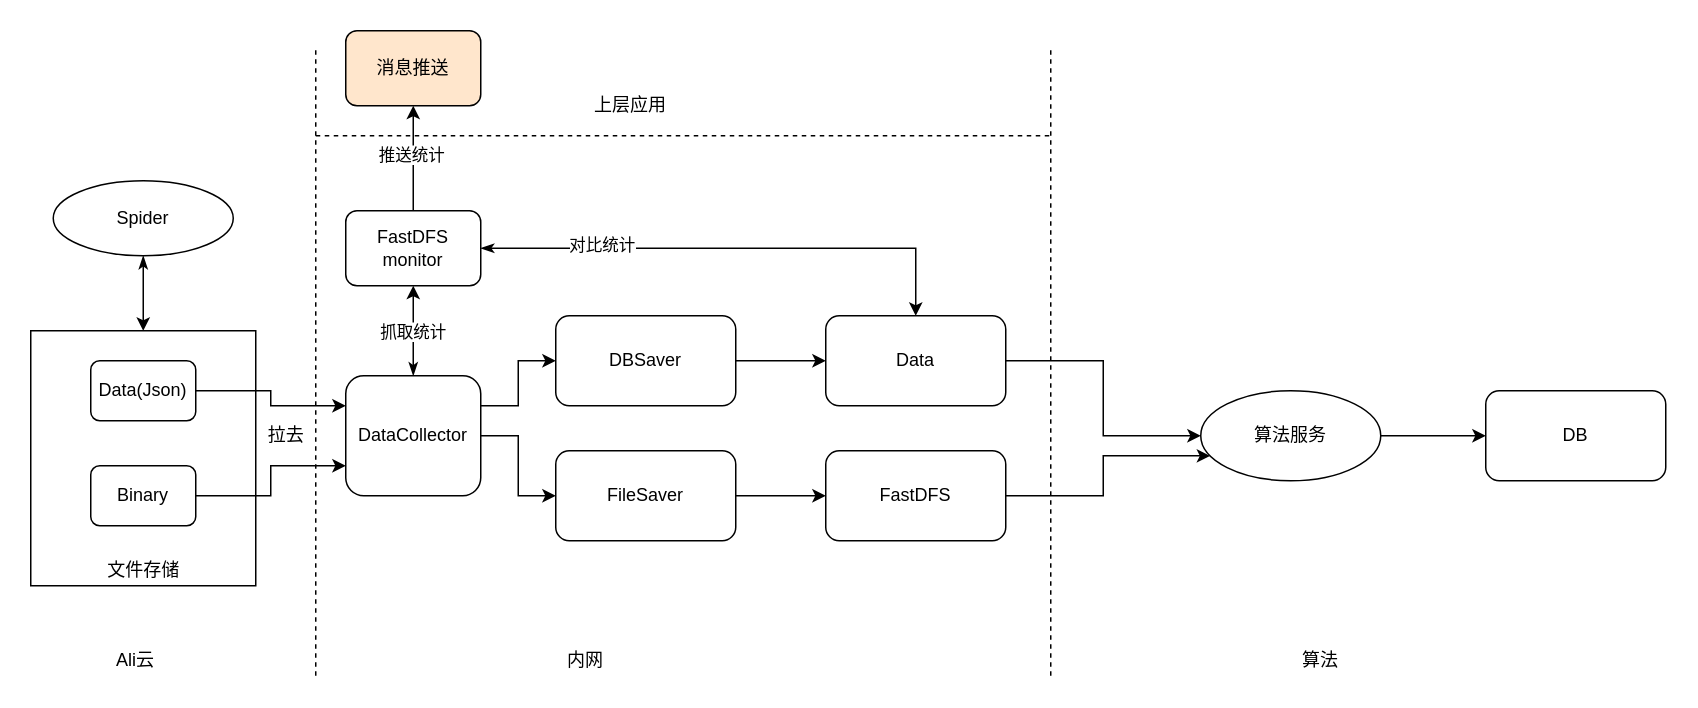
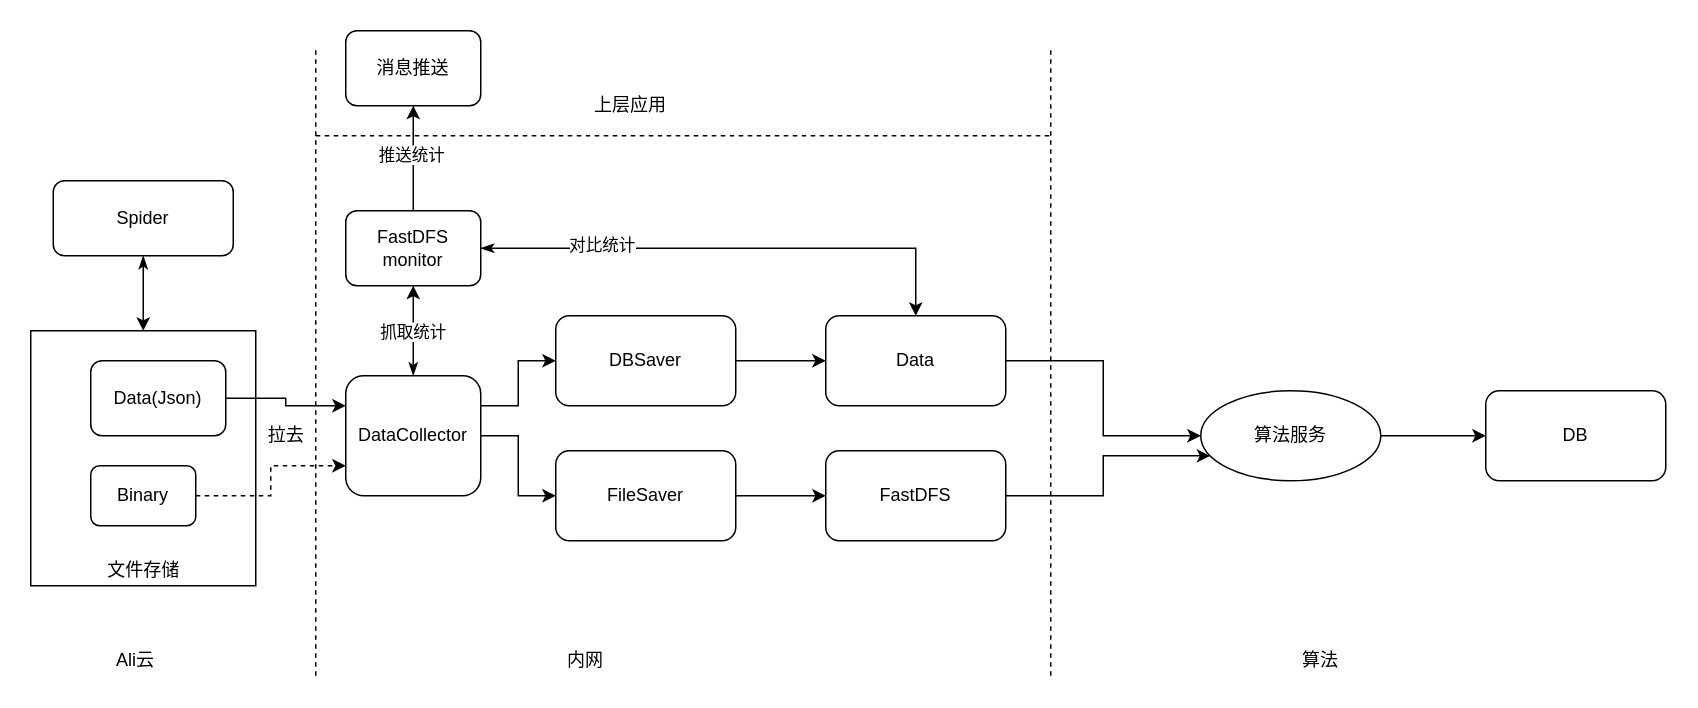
node "消息推送": fillcolor #ffe6cc -> #ffffff
node "Spider": shape ellipse -> rounded rectangle
node "Data(Json)": size 105x60 -> 135x75
edge "Binary" -> "DataCollector": style solid -> dashed
